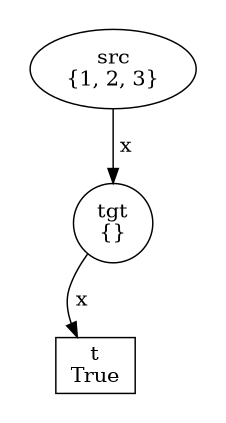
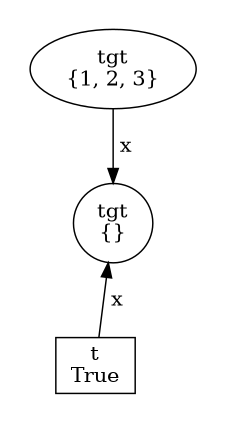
node "src {1, 2, 3}": label "src {1, 2, 3}" -> "tgt {1, 2, 3}"
edge "tgt {}" -> "t True": reversed
